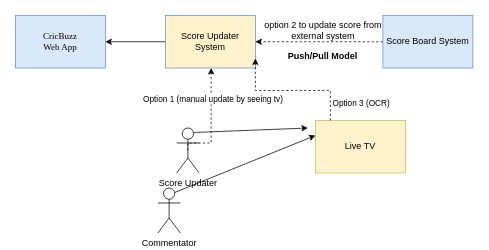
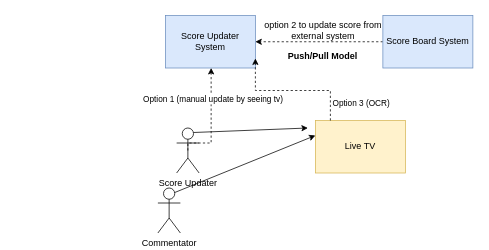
node "CricBuzz Web App": removed
edge "Score Updater System" -> "CricBuzz Web App": removed
node "Score Updater System": fillcolor #fff2cc -> #dae8fc
